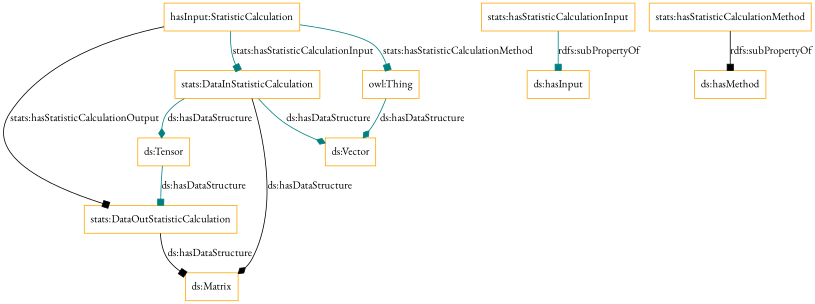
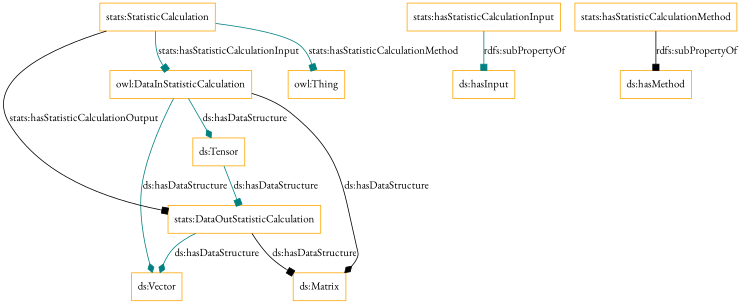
node "hasInput:StatisticCalculation": label "hasInput:StatisticCalculation" -> "stats:StatisticCalculation"
node "stats:DataInStatisticCalculation": label "stats:DataInStatisticCalculation" -> "owl:DataInStatisticCalculation"
edge "owl:Thing" -> "ds:Vector": now "stats:DataOutStatisticCalculation" -> "ds:Vector"
